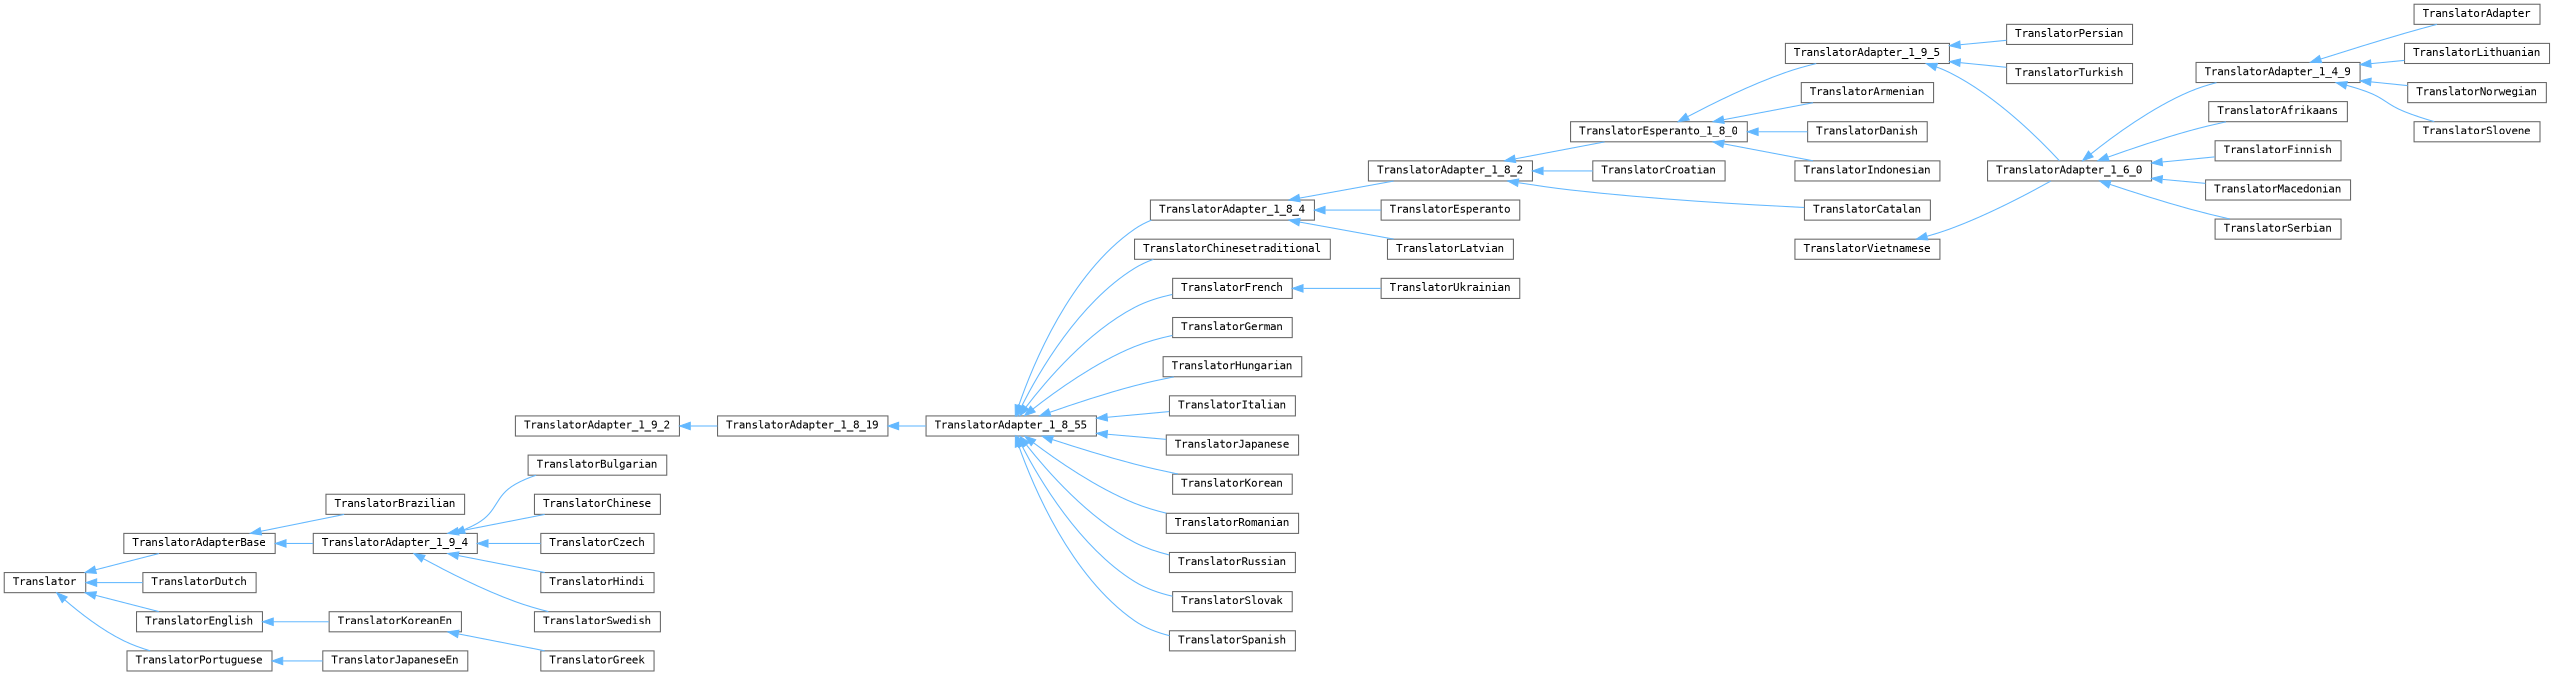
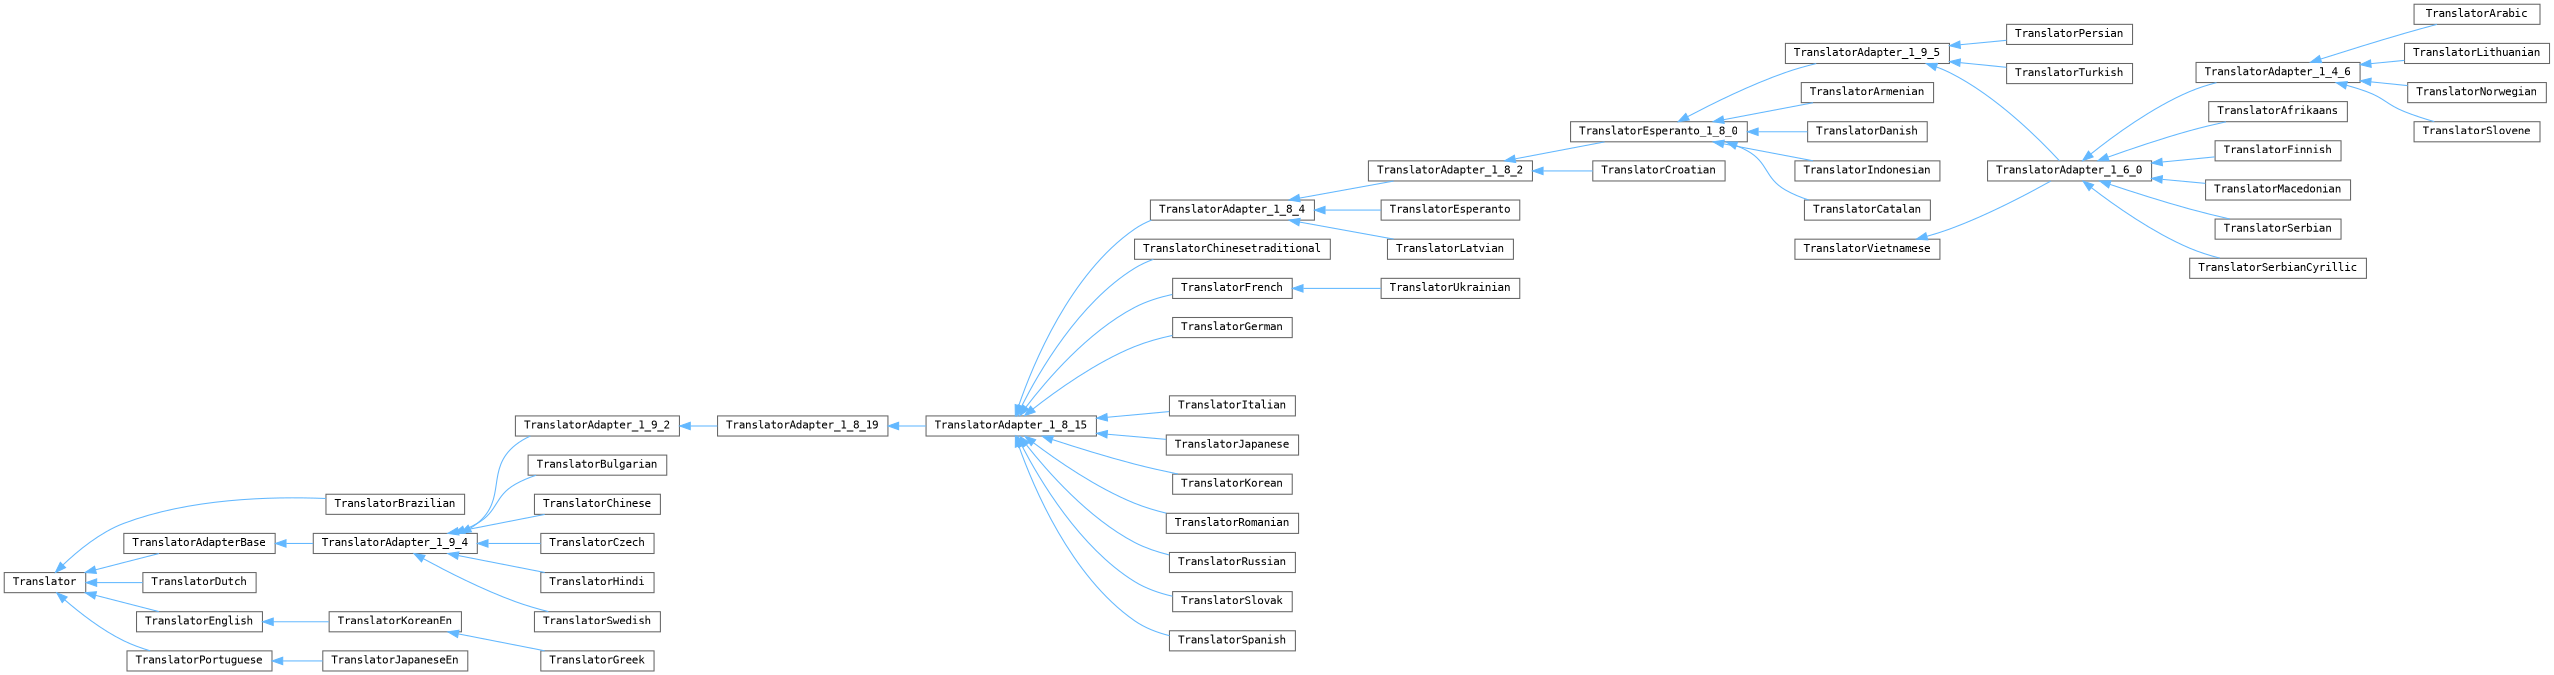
node "TranslatorAdapter": label "TranslatorAdapter" -> "TranslatorArabic"
node "TranslatorAdapter_1_4_9": label "TranslatorAdapter_1_4_9" -> "TranslatorAdapter_1_4_6"
edge "TranslatorCatalan" -> "TranslatorAdapter_1_8_2": now "TranslatorCatalan" -> "TranslatorEsperanto_1_8_0"
node "TranslatorSerbianCyrillic": added
node "TranslatorHungarian": removed
node "TranslatorAdapter_1_8_55": label "TranslatorAdapter_1_8_55" -> "TranslatorAdapter_1_8_15"
edge "TranslatorAdapter_1_9_2" -> "TranslatorAdapter_1_9_4": added
edge "TranslatorBrazilian" -> "TranslatorAdapterBase": now "TranslatorBrazilian" -> "Translator"
